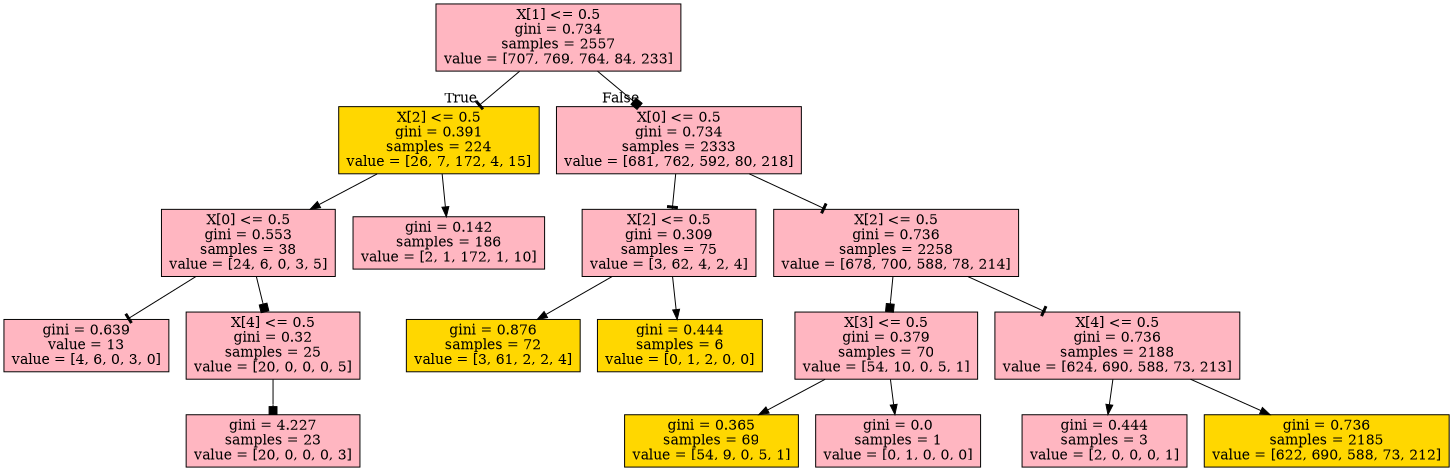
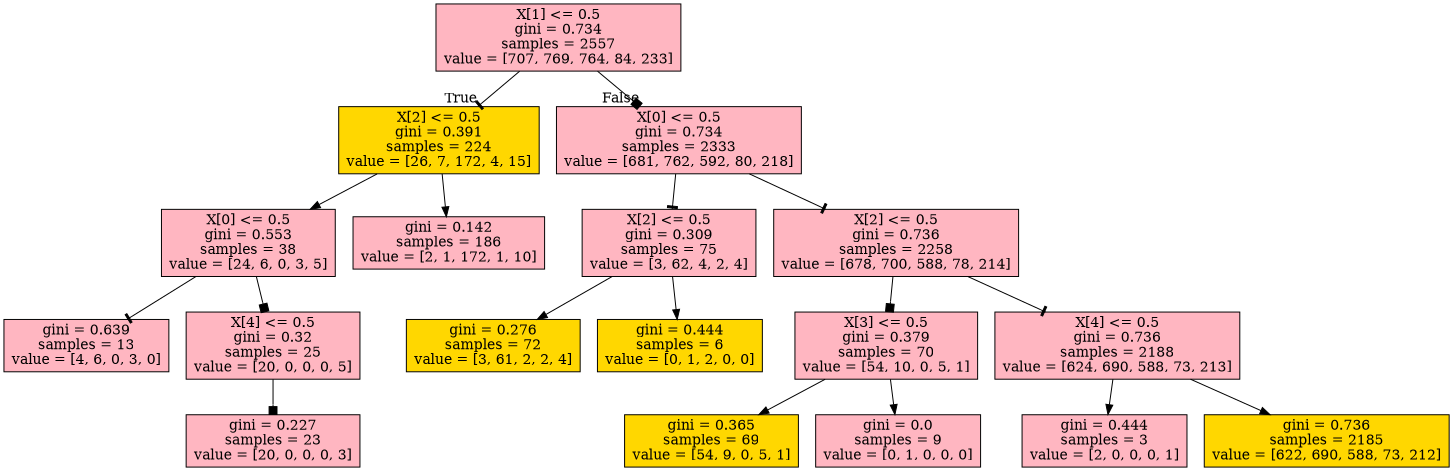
node "gini = 0.639 value = 13 value = [4, 6, 0, 3, 0]": label "gini = 0.639 value = 13 value = [4, 6, 0, 3, 0]" -> "gini = 0.639 samples = 13 value = [4, 6, 0, 3, 0]"
node "gini = 0.876 samples = 72 value = [3, 61, 2, 2, 4]": label "gini = 0.876 samples = 72 value = [3, 61, 2, 2, 4]" -> "gini = 0.276 samples = 72 value = [3, 61, 2, 2, 4]"
node "gini = 4.227 samples = 23 value = [20, 0, 0, 0, 3]": label "gini = 4.227 samples = 23 value = [20, 0, 0, 0, 3]" -> "gini = 0.227 samples = 23 value = [20, 0, 0, 0, 3]"
node "gini = 0.0 samples = 1 value = [0, 1, 0, 0, 0]": label "gini = 0.0 samples = 1 value = [0, 1, 0, 0, 0]" -> "gini = 0.0 samples = 9 value = [0, 1, 0, 0, 0]"
